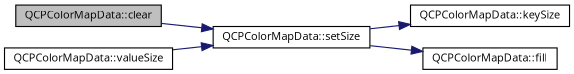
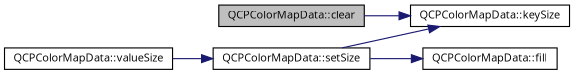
edge "QCPColorMapData::clear" -> "QCPColorMapData::setSize": now "QCPColorMapData::clear" -> "QCPColorMapData::keySize"
